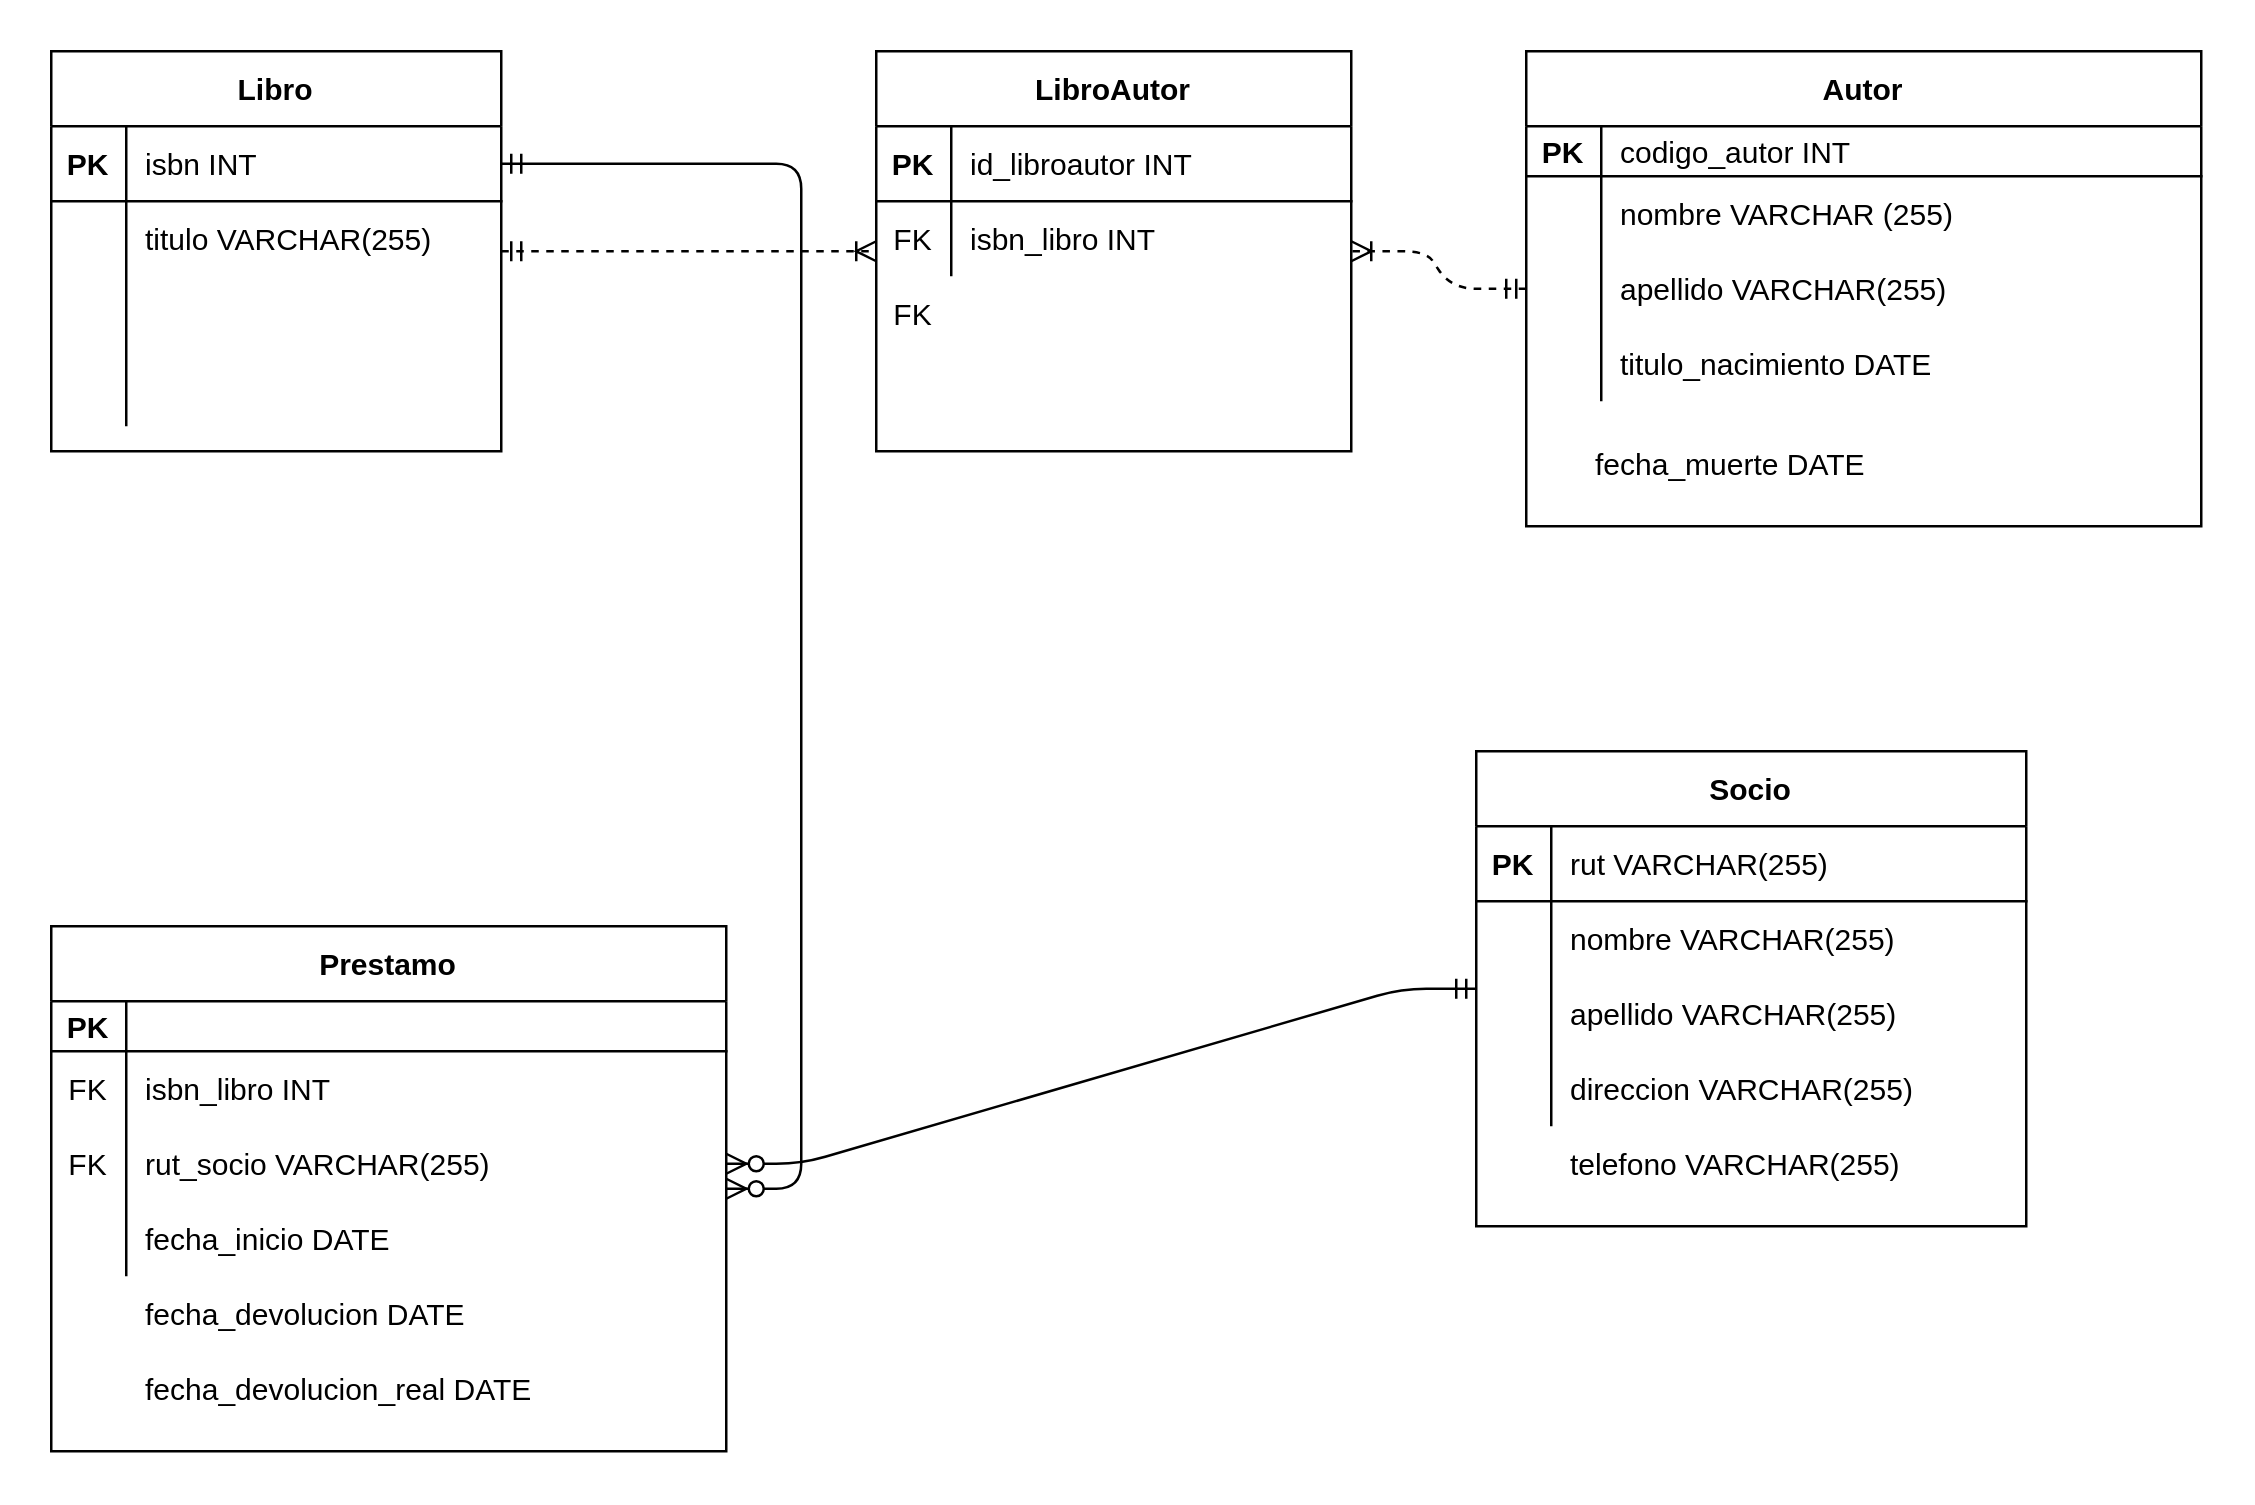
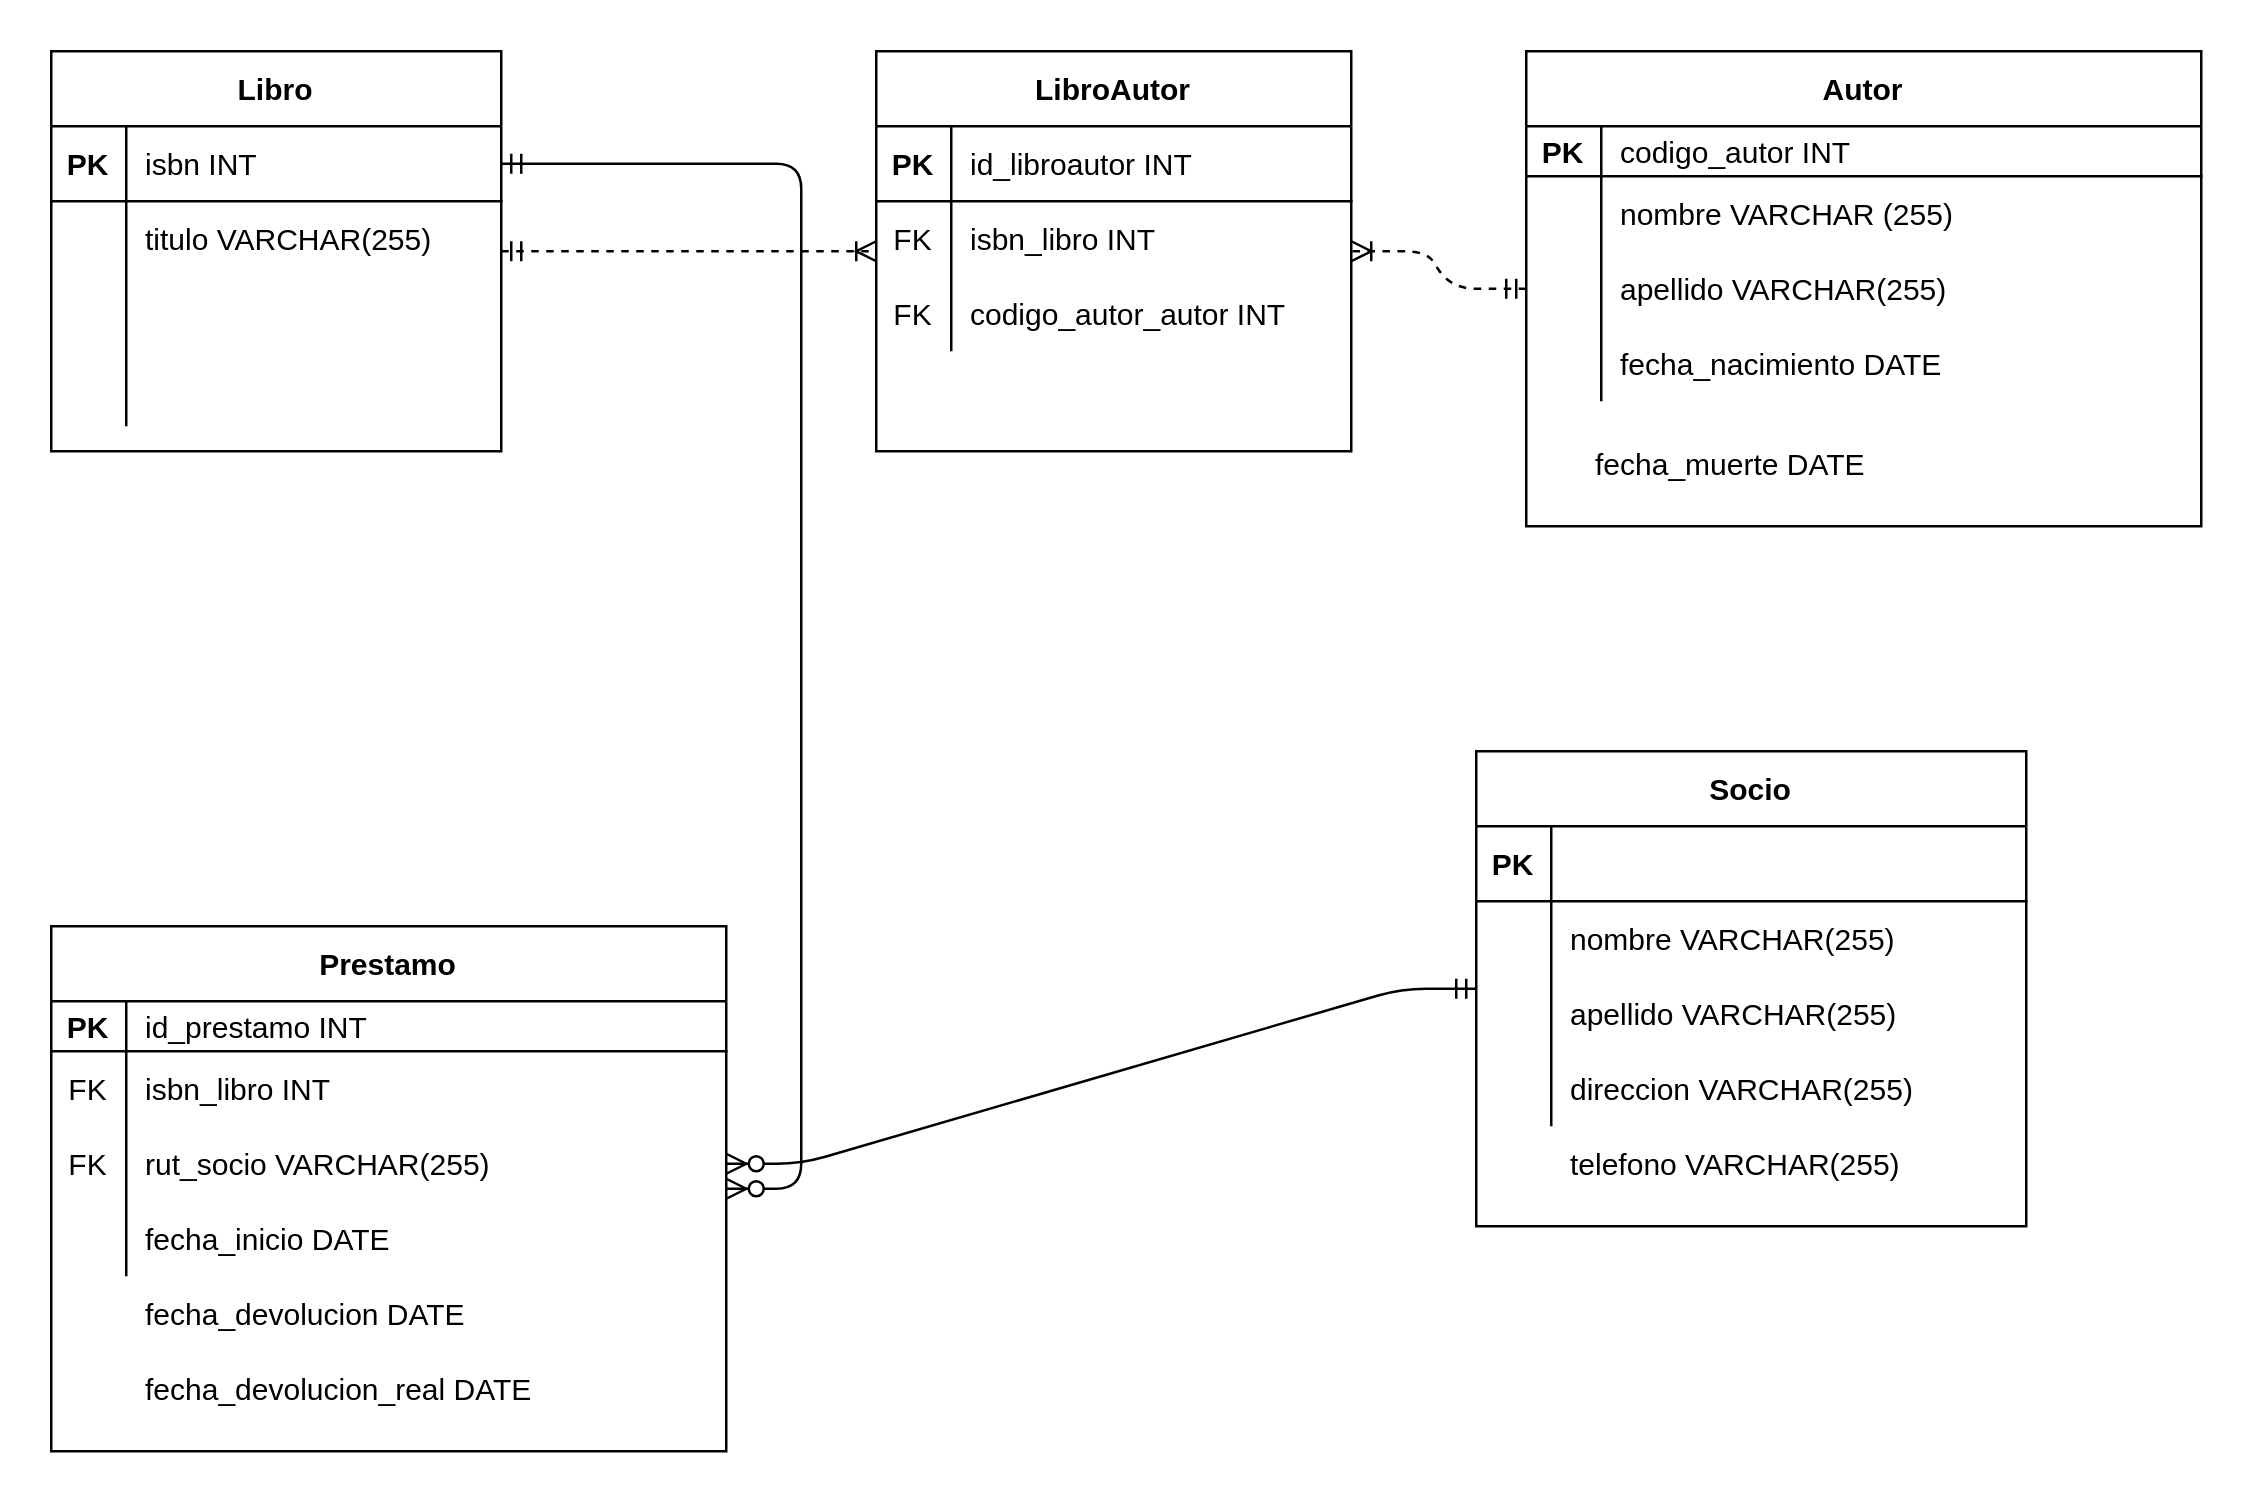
node "codigo_autor_autor INT": added
node "titulo_nacimiento DATE": label "titulo_nacimiento DATE" -> "fecha_nacimiento DATE"
node "rut VARCHAR(255)": removed
node "id_prestamo INT": added
